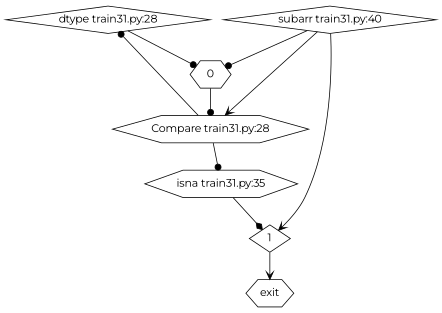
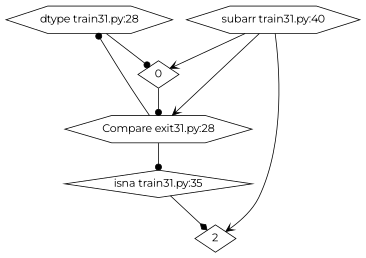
node "dtype train31.py:28": shape diamond -> hexagon
node "subarr train31.py:40": shape diamond -> hexagon
edge "subarr train31.py:40" -> "0": arrowhead dot -> vee
node "0": shape hexagon -> diamond
node "Compare train31.py:28": label "Compare train31.py:28" -> "Compare exit31.py:28"
node "isna train31.py:35": shape hexagon -> diamond
node "1": label "1" -> "2"
node "exit": removed
